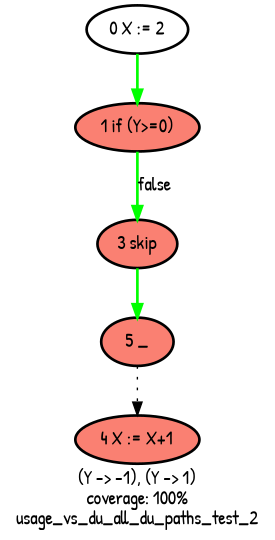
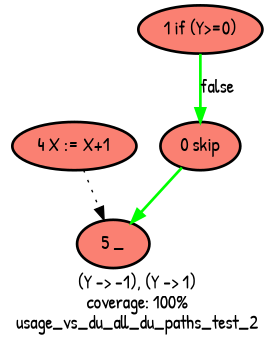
node "0 X := 2": removed
node "3 skip": label "3 skip" -> "0 skip"
edge "5 _" -> "4 X := X+1": reversed
